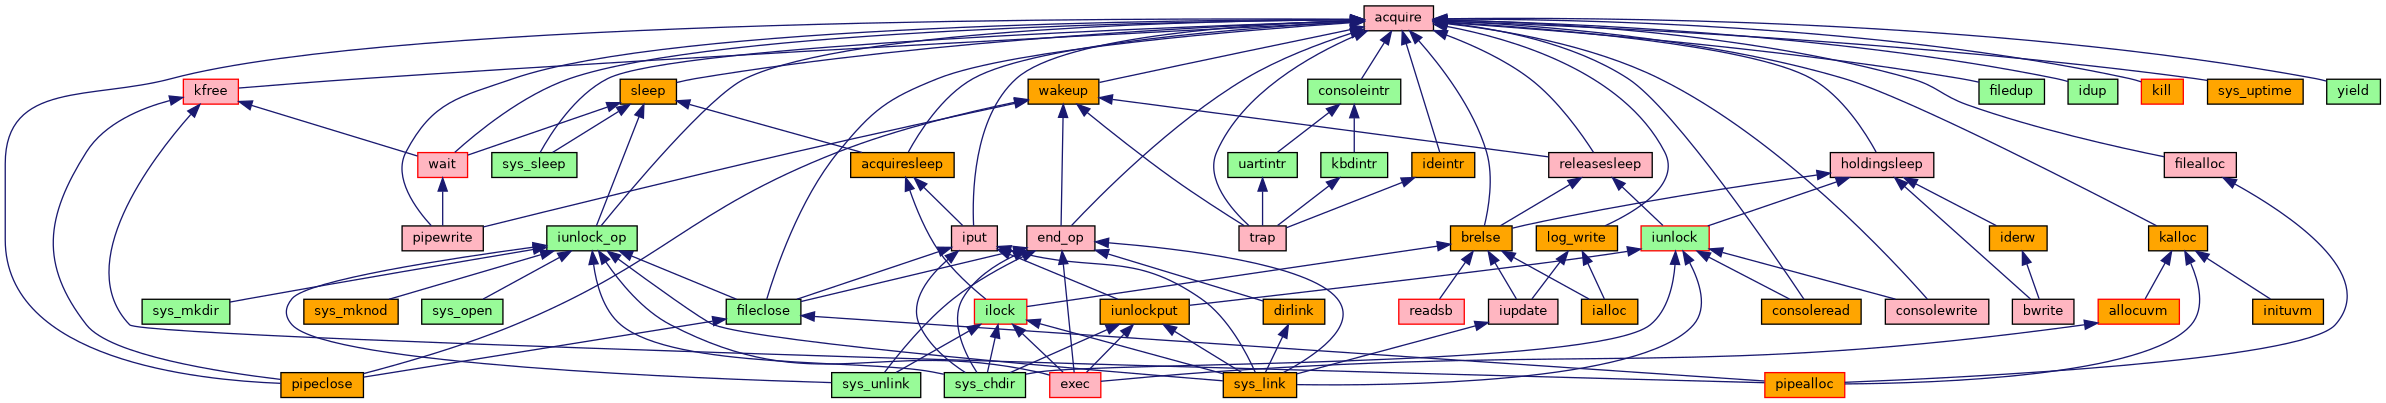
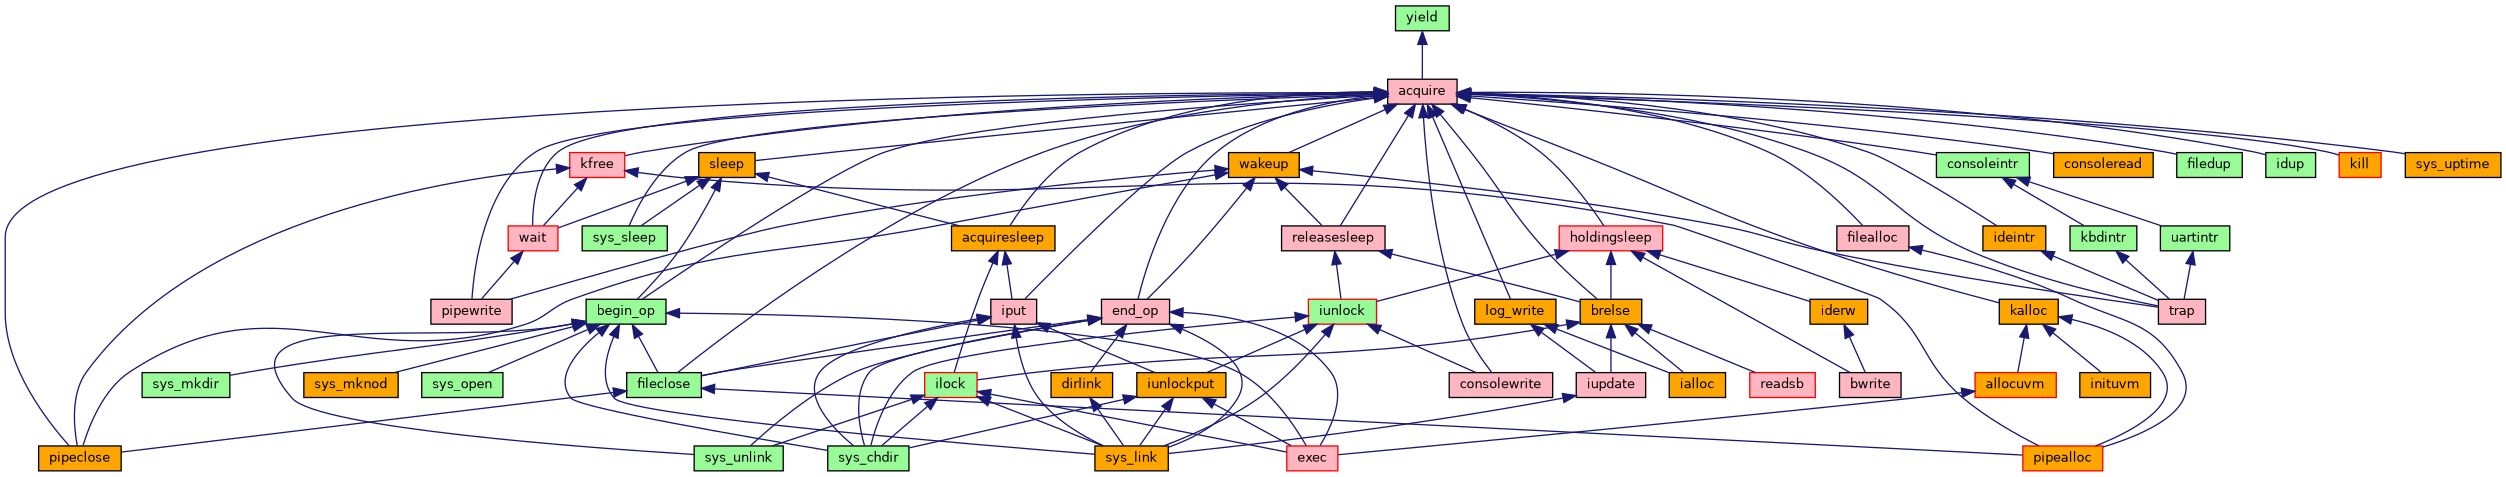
edge "yield" -> "acquire": reversed
node "holdingsleep": color black -> red
node "iunlock_op": label "iunlock_op" -> "begin_op"
edge "consoleread" -> "iunlock": removed
